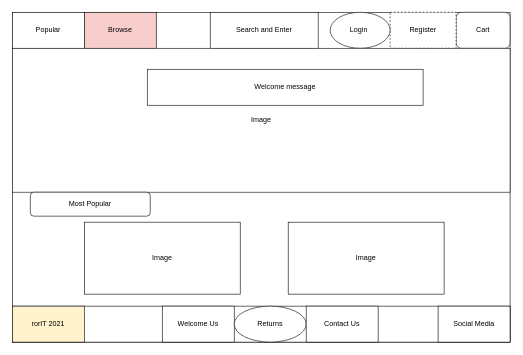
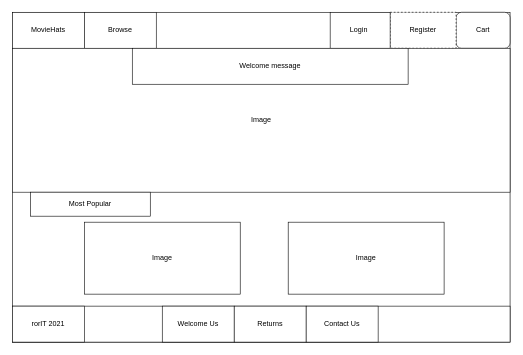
node "Popular": label "Popular" -> "MovieHats"
node "Browse": fillcolor #f8cecc -> #ffffff
node "Search and Enter": removed
node "Login": shape ellipse -> rectangle
node "Welcome message": moved (285, 87) -> (270, 66)
node "Most Popular": shape rounded rectangle -> rectangle
node "rorIT 2021": fillcolor #fff2cc -> #ffffff
node "Returns": shape ellipse -> rectangle
node "Social Media": removed
